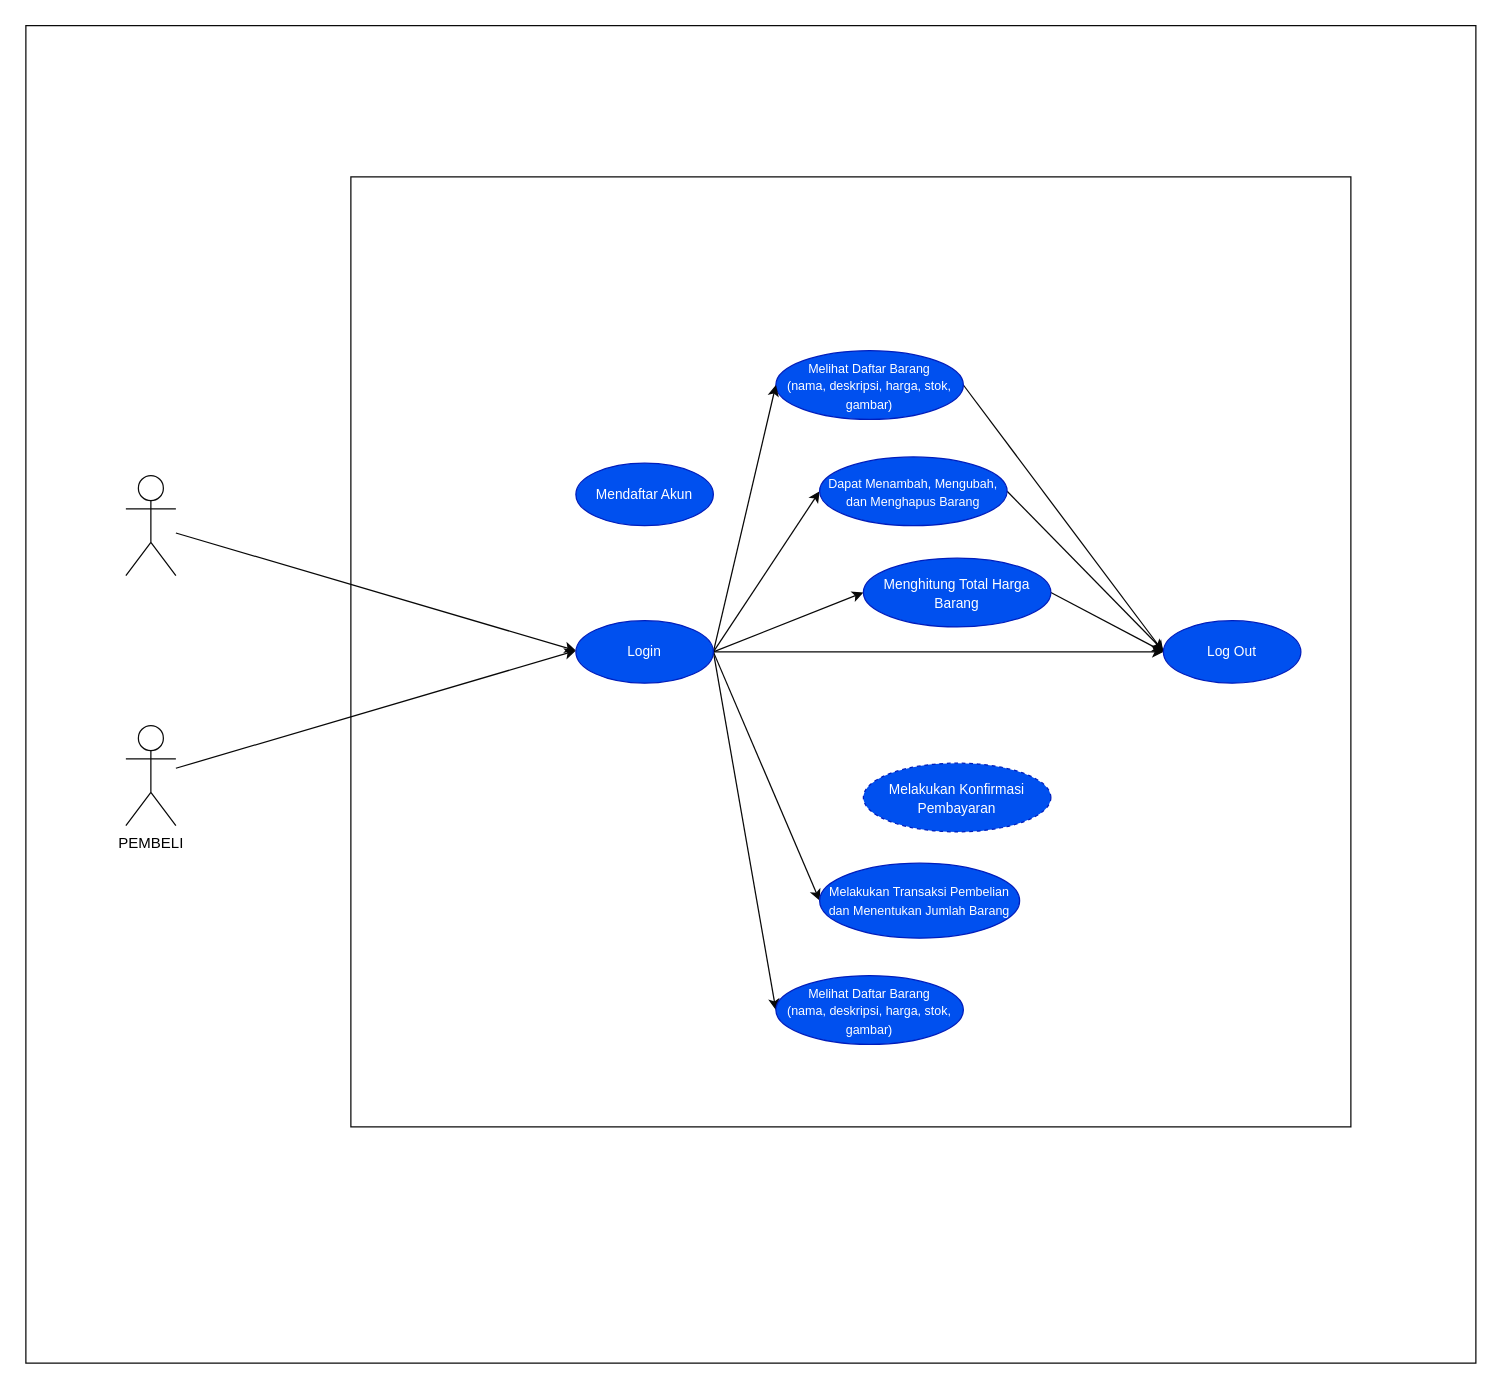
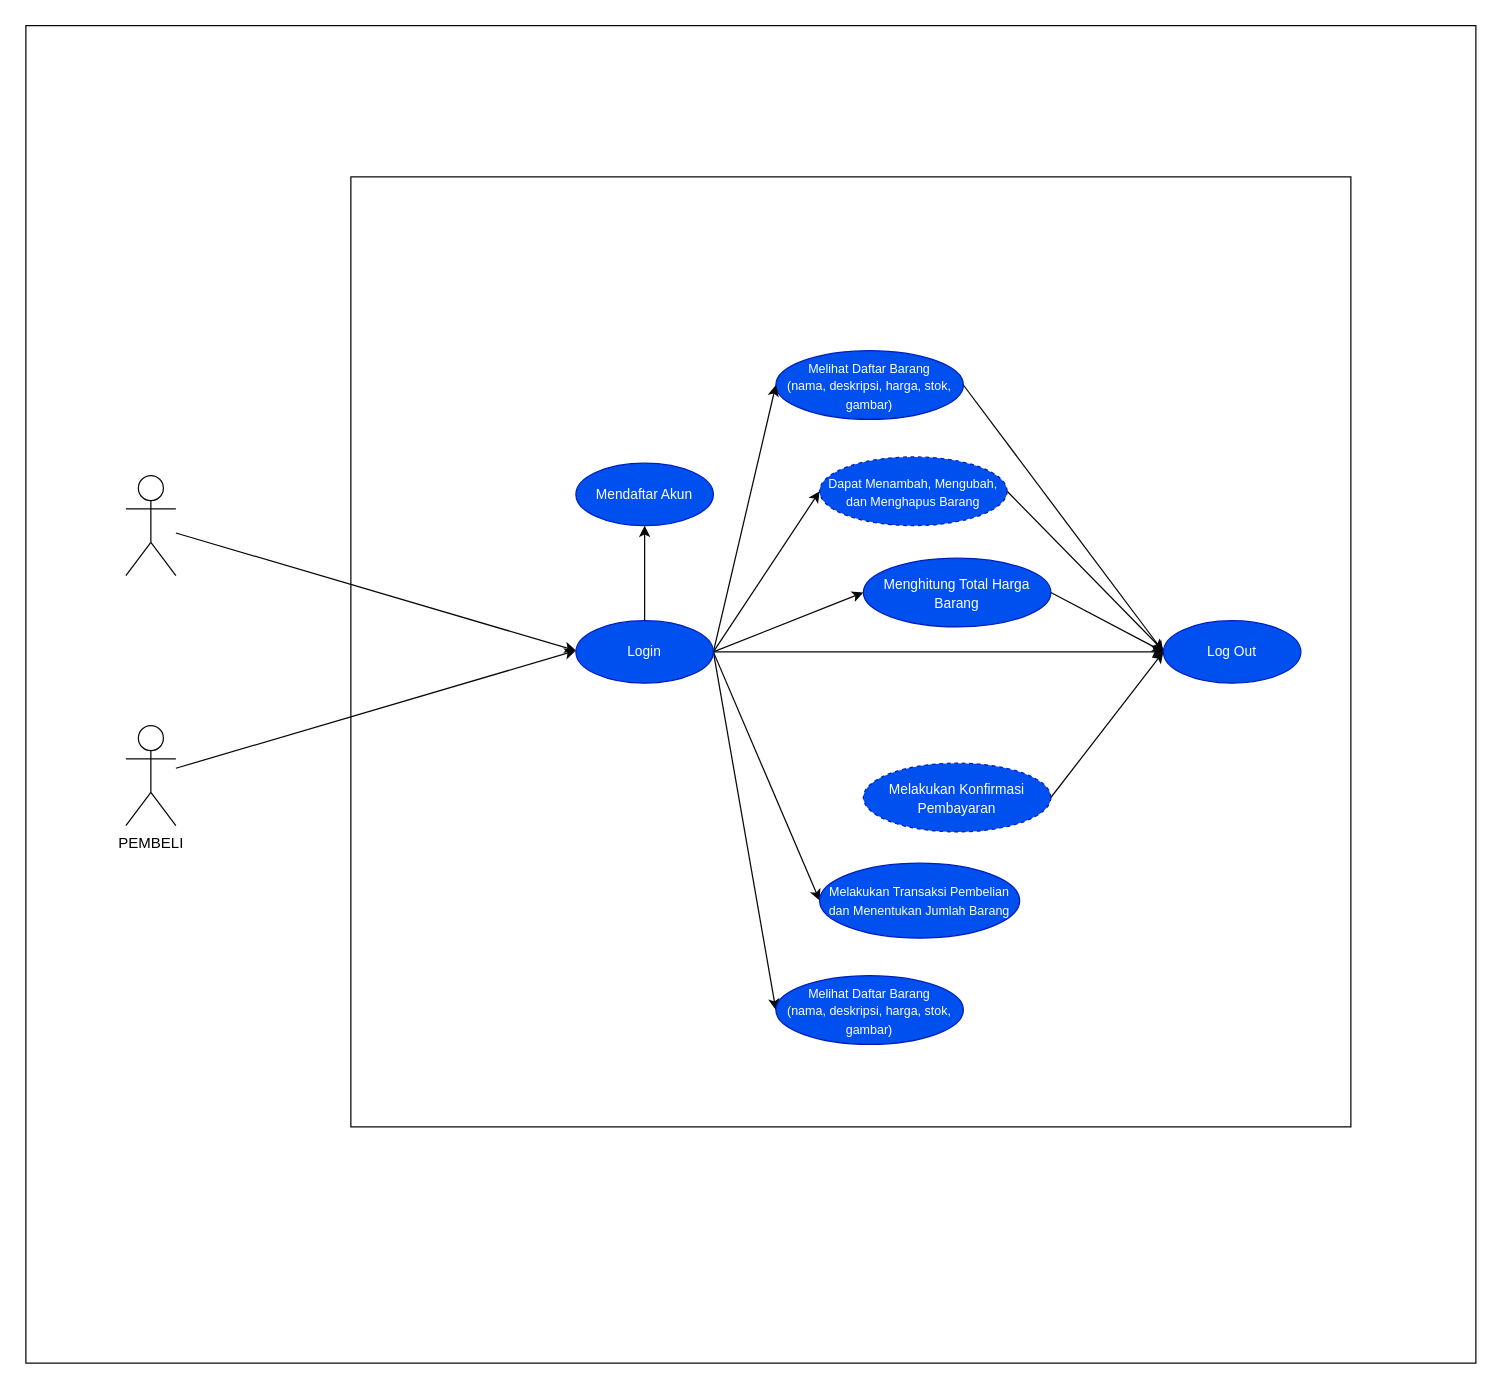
node "Dapat Menambah, Mengubah, dan Menghapus Barang": style solid -> dashed
edge "Login" -> "Mendaftar Akun": added
edge "Melakukan Konfirmasi Pembayaran" -> "Log Out": added
